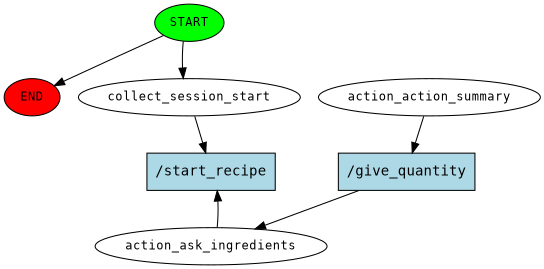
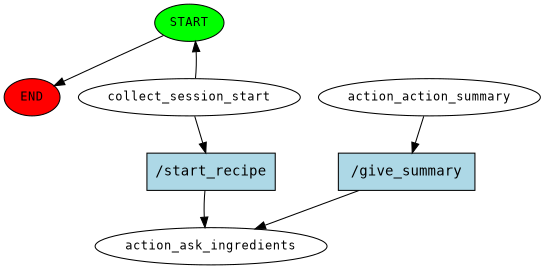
edge "START" -> "collect_session_start": reversed
node "/give_quantity": label "/give_quantity" -> "/give_summary"
edge "action_ask_ingredients" -> "/start_recipe": reversed
